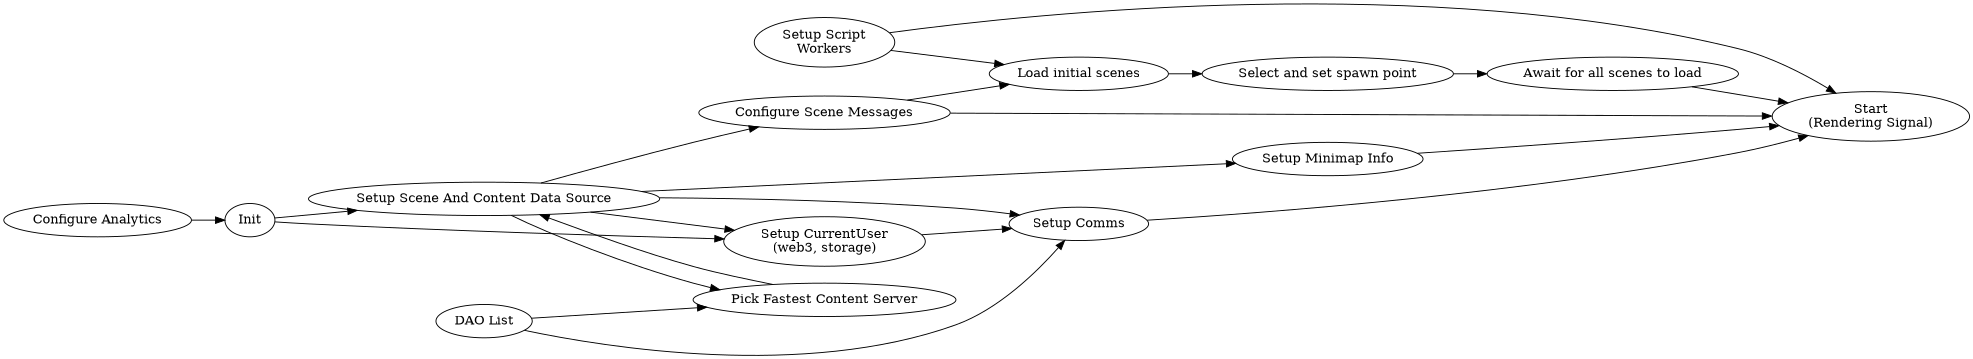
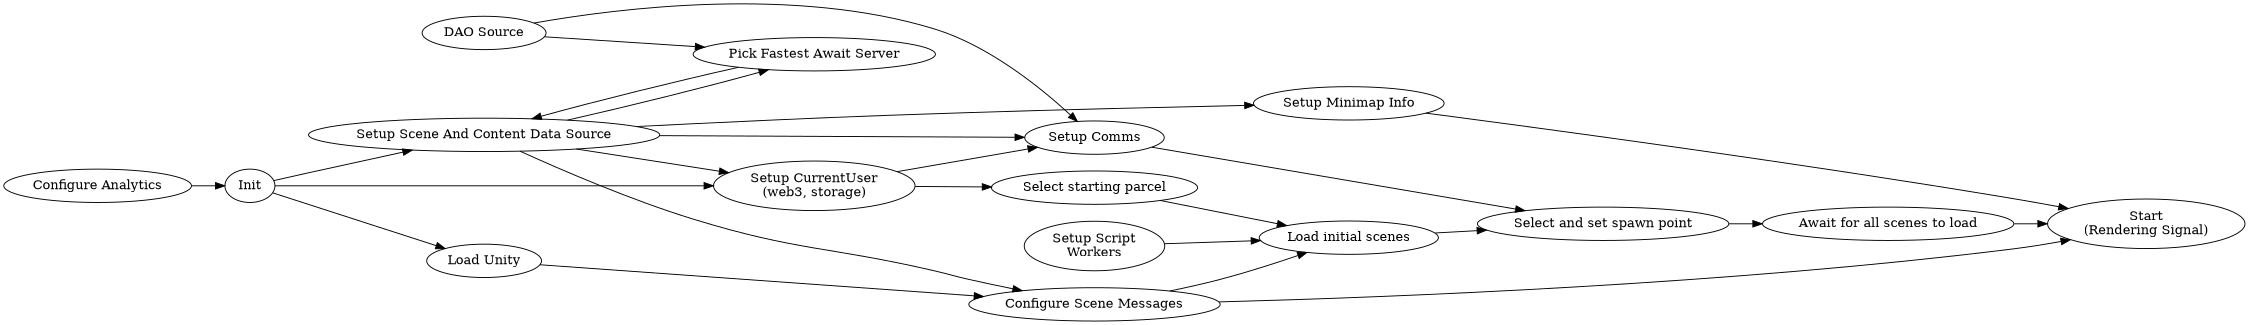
edge "Setup Script Workers" -> "Start (Rendering Signal)": removed
node "Select starting parcel": added
edge "Setup Comms" -> "Start (Rendering Signal)": now "Setup Comms" -> "Select and set spawn point"
node "Load Unity": added
node "Pick Fastest Content Server": label "Pick Fastest Content Server" -> "Pick Fastest Await Server"
node "DAO List": label "DAO List" -> "DAO Source"
